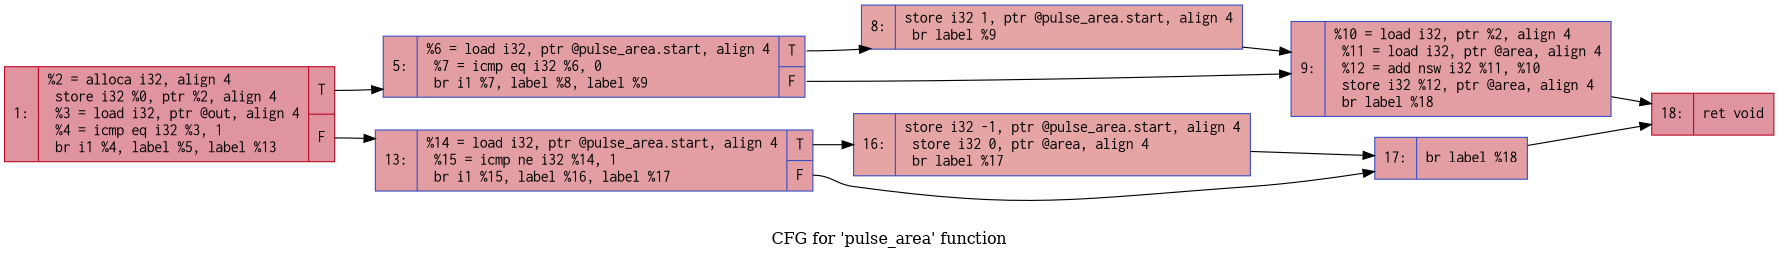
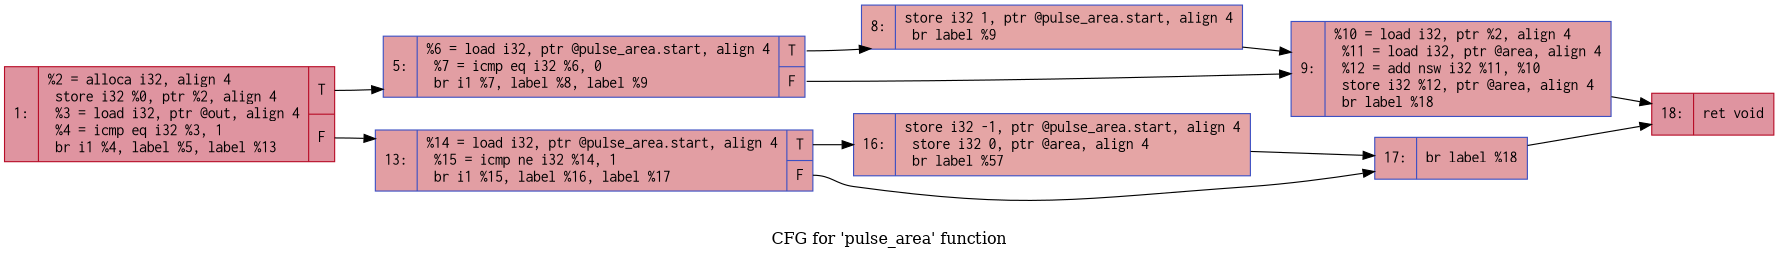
node "16:": text "br label %17" -> "br label %57"
